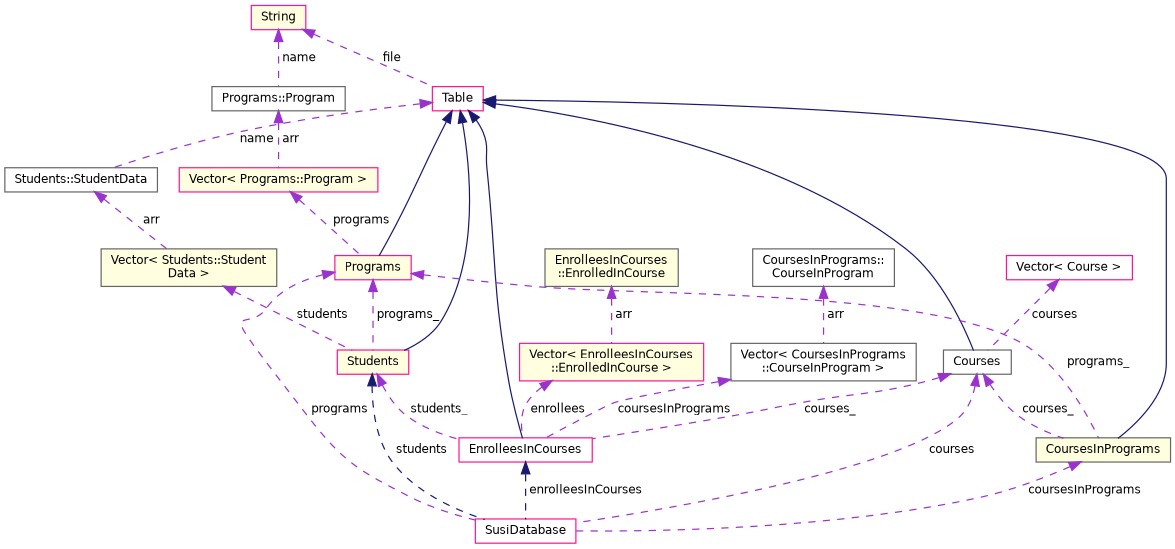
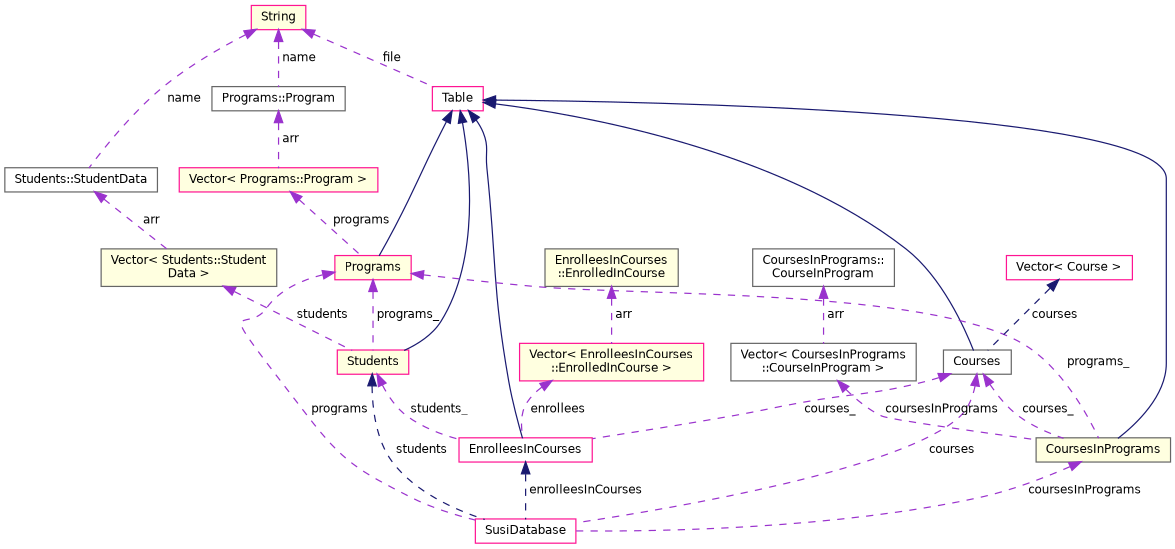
edge "Students::StudentData" -> "Table": now "Students::StudentData" -> "String"
edge "Courses" -> "Vector< Course >": color darkorchid3 -> midnightblue
edge "EnrolleesInCourses" -> "Vector< CoursesInPrograms ::CourseInProgram >": now "CoursesInPrograms" -> "Vector< CoursesInPrograms ::CourseInProgram >"
